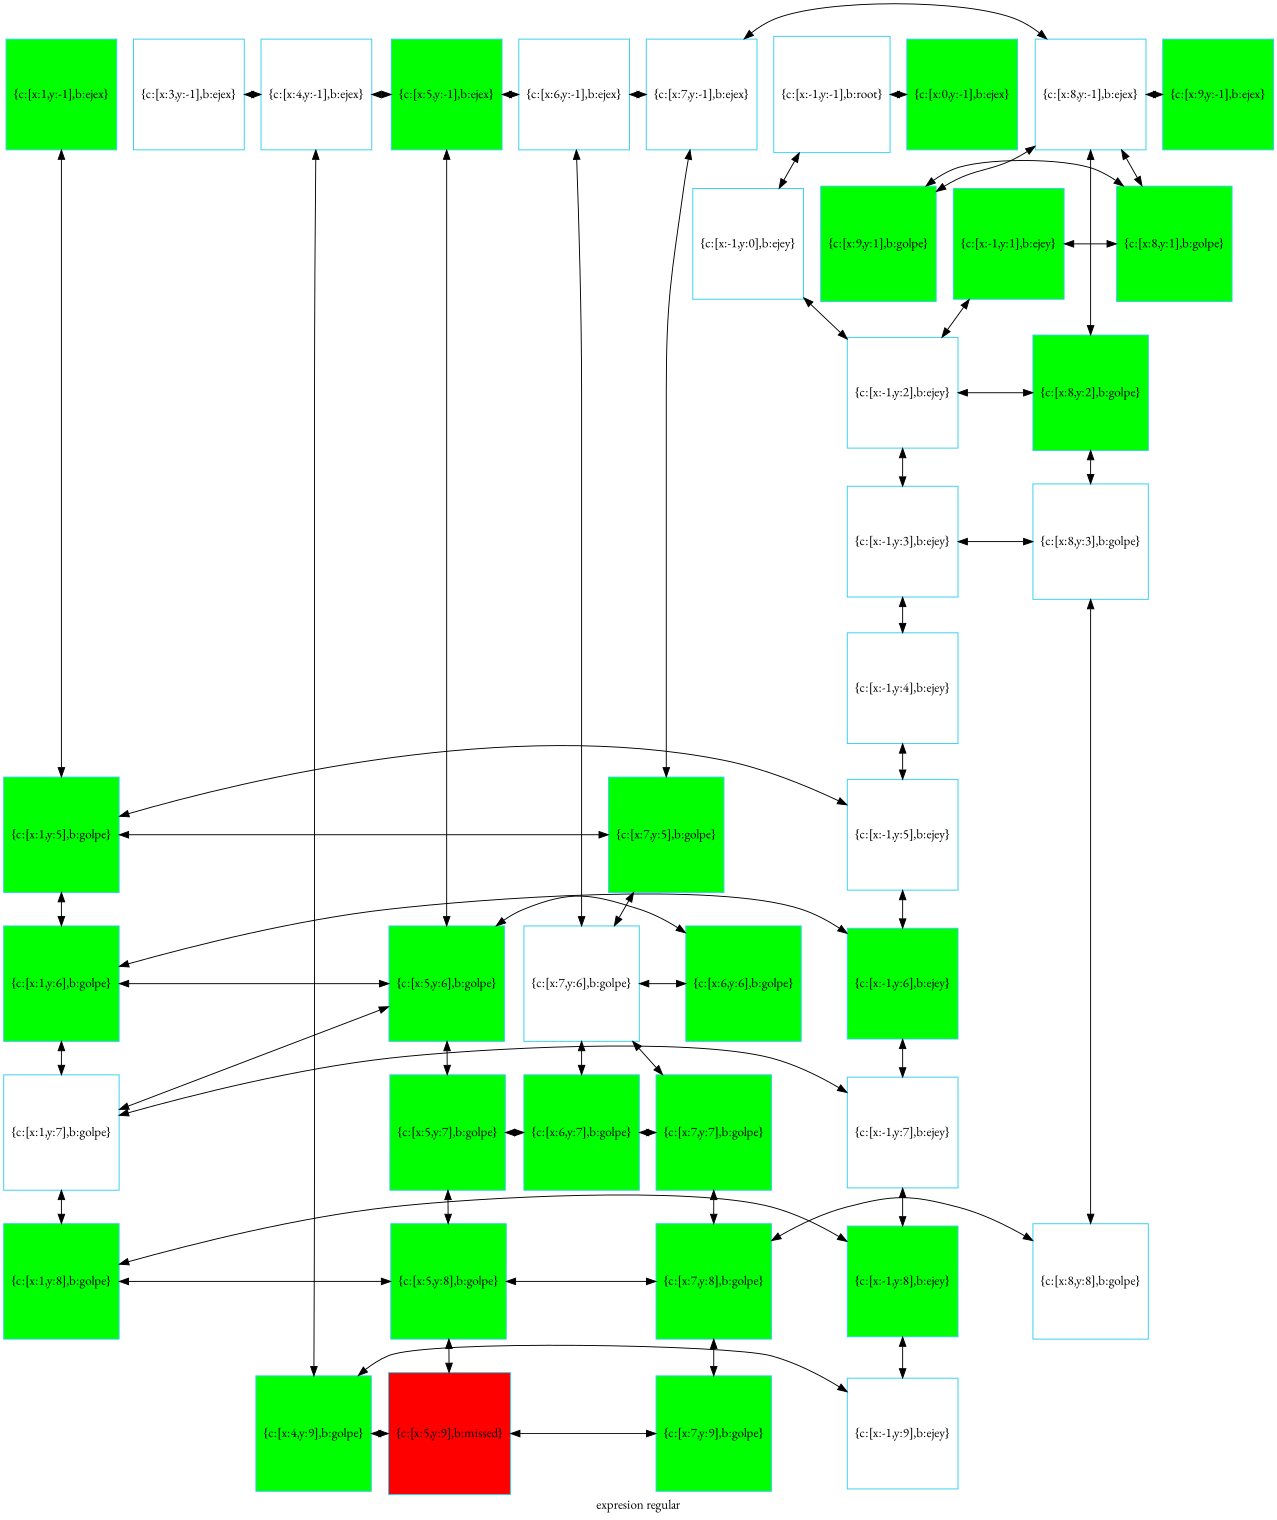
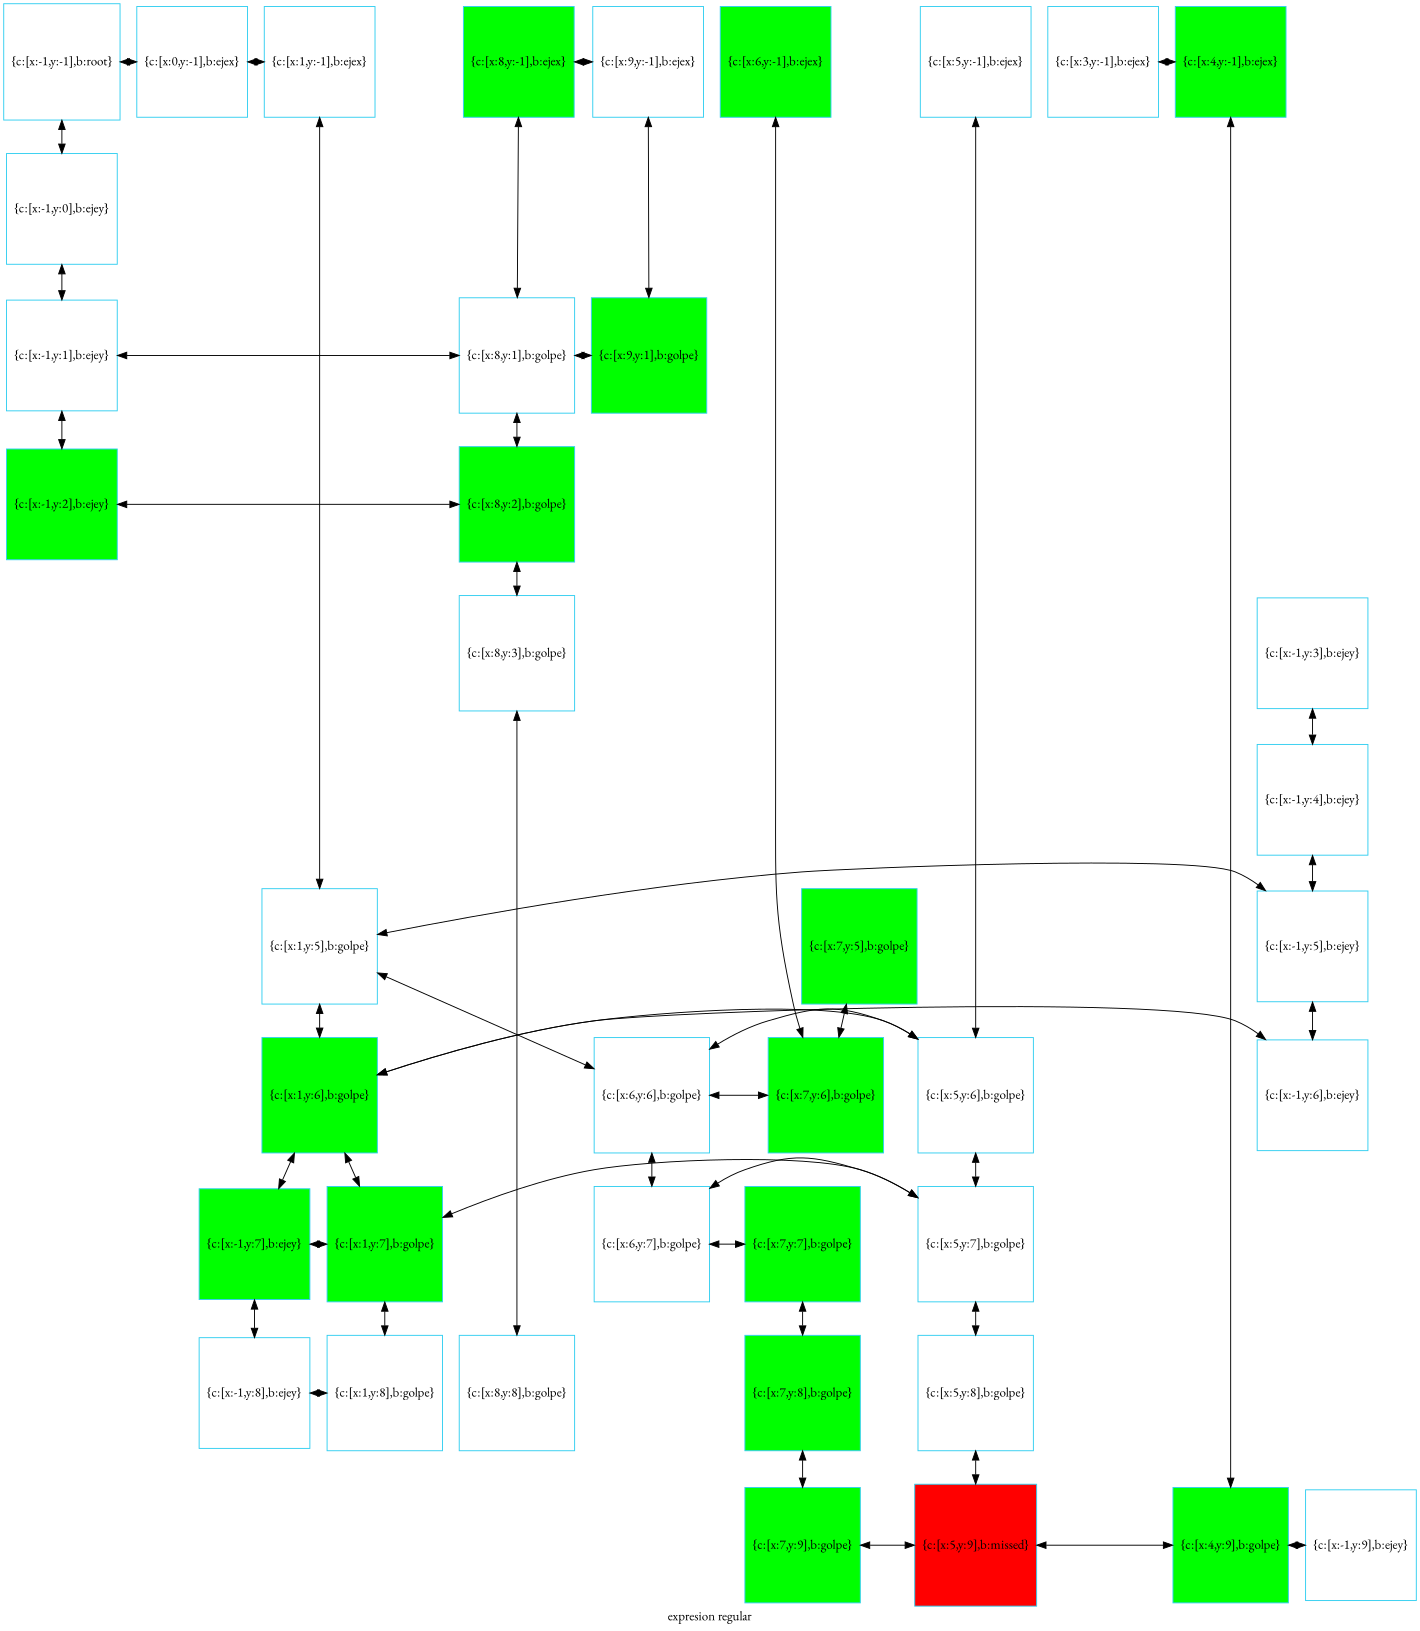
edge "{c:[x:0,y:-1],b:ejex}" -- "{c:[x:1,y:-1],b:ejex}": added
node "{c:[x:1,y:-1],b:ejex}": fillcolor green -> white
node "{c:[x:4,y:-1],b:ejex}": fillcolor white -> green
edge "{c:[x:4,y:-1],b:ejex}" -- "{c:[x:5,y:-1],b:ejex}": removed
node "{c:[x:5,y:-1],b:ejex}": fillcolor green -> white
edge "{c:[x:5,y:-1],b:ejex}" -- "{c:[x:6,y:-1],b:ejex}": removed
node "{c:[x:6,y:-1],b:ejex}": fillcolor white -> green
node "{c:[x:7,y:-1],b:ejex}": removed
node "{c:[x:0,y:-1],b:ejex}": fillcolor green -> white
node "{c:[x:8,y:-1],b:ejex}": fillcolor white -> green
node "{c:[x:9,y:-1],b:ejex}": fillcolor green -> white
edge "{c:[x:8,y:-1],b:ejex}" -- "{c:[x:9,y:1],b:golpe}": now "{c:[x:9,y:-1],b:ejex}" -- "{c:[x:9,y:1],b:golpe}"
edge "{c:[x:8,y:-1],b:ejex}" -- "{c:[x:8,y:2],b:golpe}": now "{c:[x:8,y:1],b:golpe}" -- "{c:[x:8,y:2],b:golpe}"
node "{c:[x:-1,y:1],b:ejey}": fillcolor green -> white
node "{c:[x:8,y:1],b:golpe}": fillcolor green -> white
edge "{c:[x:-1,y:0],b:ejey}" -- "{c:[x:-1,y:2],b:ejey}": now "{c:[x:-1,y:0],b:ejey}" -- "{c:[x:-1,y:1],b:ejey}"
node "{c:[x:-1,y:2],b:ejey}": fillcolor white -> green
edge "{c:[x:-1,y:2],b:ejey}" -- "{c:[x:-1,y:3],b:ejey}": removed
edge "{c:[x:-1,y:3],b:ejey}" -- "{c:[x:8,y:3],b:golpe}": removed
node "{c:[x:1,y:5],b:golpe}": fillcolor green -> white
edge "{c:[x:1,y:5],b:golpe}" -- "{c:[x:7,y:5],b:golpe}": now "{c:[x:1,y:5],b:golpe}" -- "{c:[x:6,y:6],b:golpe}"
node "{c:[x:5,y:6],b:golpe}": fillcolor green -> white
node "{c:[x:7,y:6],b:golpe}": fillcolor white -> green
node "{c:[x:6,y:6],b:golpe}": fillcolor green -> white
node "{c:[x:-1,y:6],b:ejey}": fillcolor green -> white
edge "{c:[x:5,y:6],b:golpe}" -- "{c:[x:1,y:7],b:golpe}": now "{c:[x:5,y:7],b:golpe}" -- "{c:[x:1,y:7],b:golpe}"
edge "{c:[x:7,y:6],b:golpe}" -- "{c:[x:6,y:7],b:golpe}": now "{c:[x:6,y:6],b:golpe}" -- "{c:[x:6,y:7],b:golpe}"
edge "{c:[x:7,y:6],b:golpe}" -- "{c:[x:7,y:7],b:golpe}": removed
edge "{c:[x:-1,y:6],b:ejey}" -- "{c:[x:-1,y:7],b:ejey}": now "{c:[x:1,y:6],b:golpe}" -- "{c:[x:-1,y:7],b:ejey}"
node "{c:[x:1,y:7],b:golpe}": fillcolor white -> green
node "{c:[x:5,y:7],b:golpe}": fillcolor green -> white
node "{c:[x:6,y:7],b:golpe}": fillcolor green -> white
node "{c:[x:-1,y:7],b:ejey}": fillcolor white -> green
edge "{c:[x:7,y:8],b:golpe}" -- "{c:[x:8,y:8],b:golpe}": removed
node "{c:[x:1,y:8],b:golpe}": fillcolor green -> white
edge "{c:[x:1,y:8],b:golpe}" -- "{c:[x:5,y:8],b:golpe}": removed
node "{c:[x:5,y:8],b:golpe}": fillcolor green -> white
edge "{c:[x:5,y:8],b:golpe}" -- "{c:[x:7,y:8],b:golpe}": removed
node "{c:[x:-1,y:8],b:ejey}": fillcolor green -> white
edge "{c:[x:-1,y:8],b:ejey}" -- "{c:[x:-1,y:9],b:ejey}": removed
